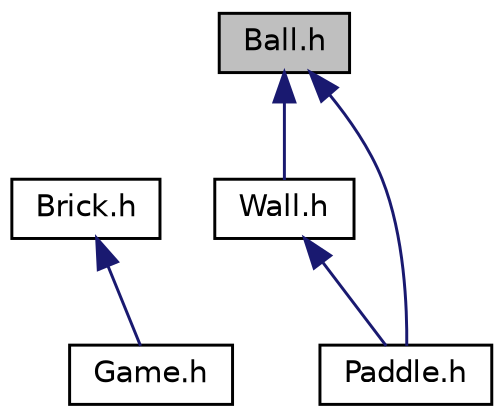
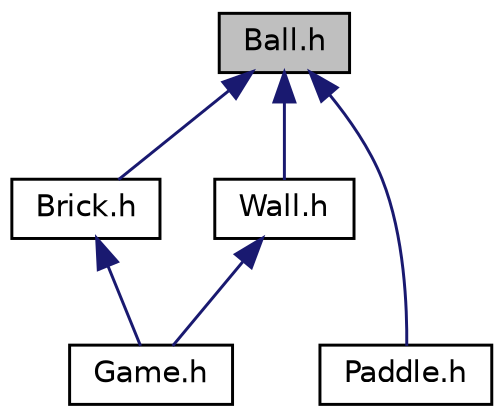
edge "Brick.h" -> "Ball.h": added
edge "Paddle.h" -> "Wall.h": now "Game.h" -> "Wall.h"
